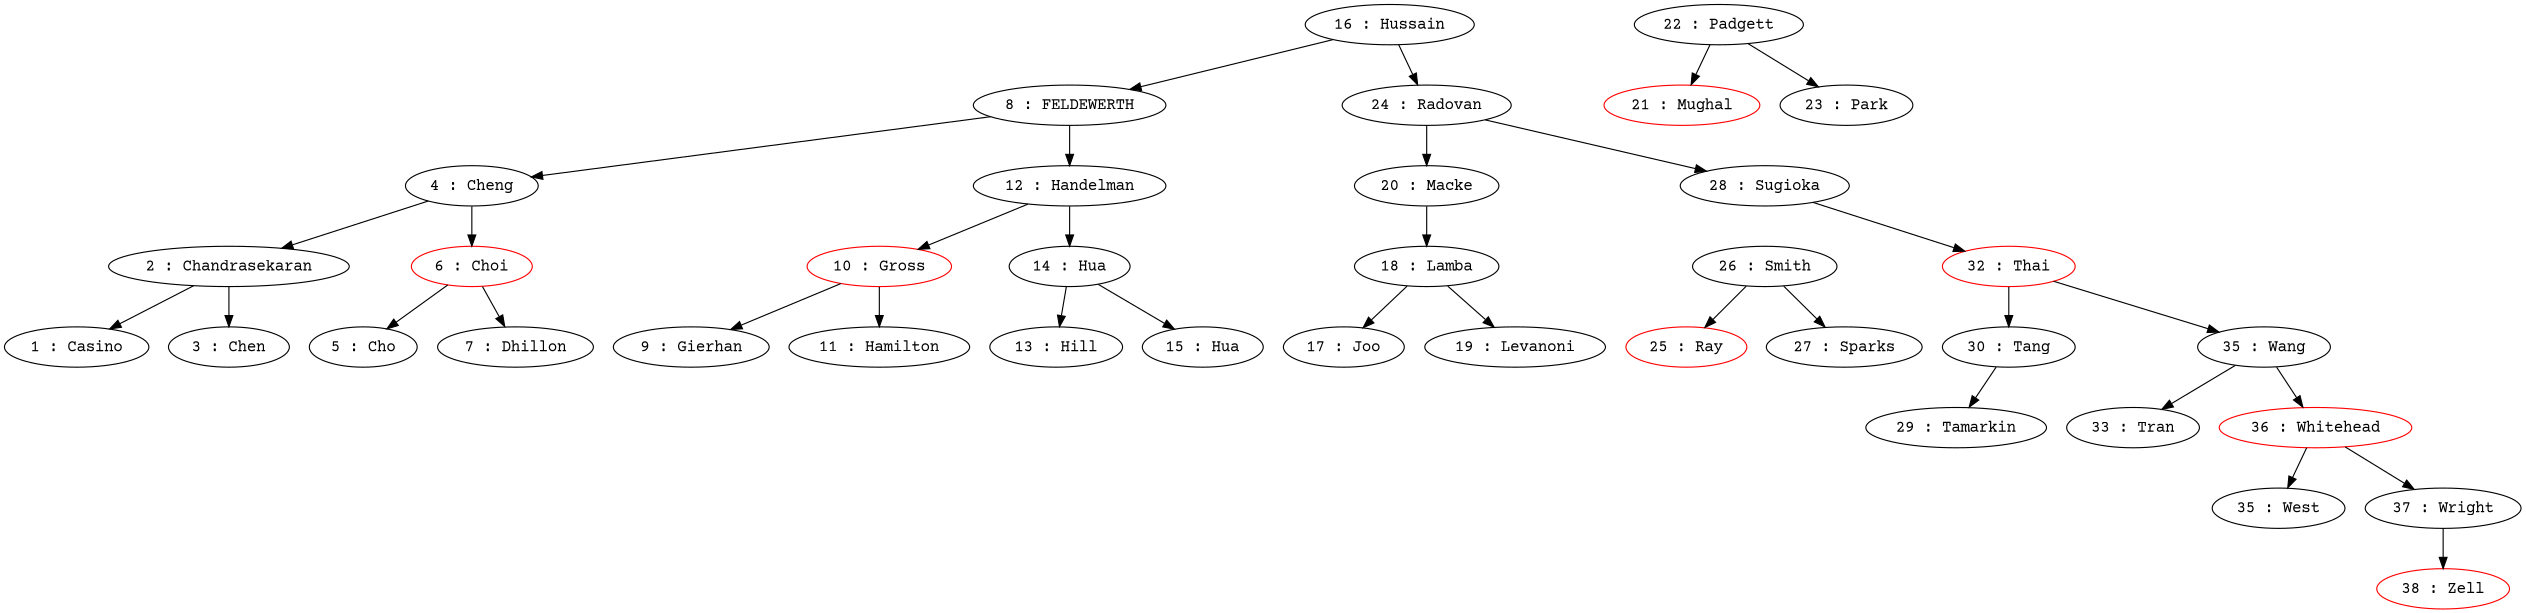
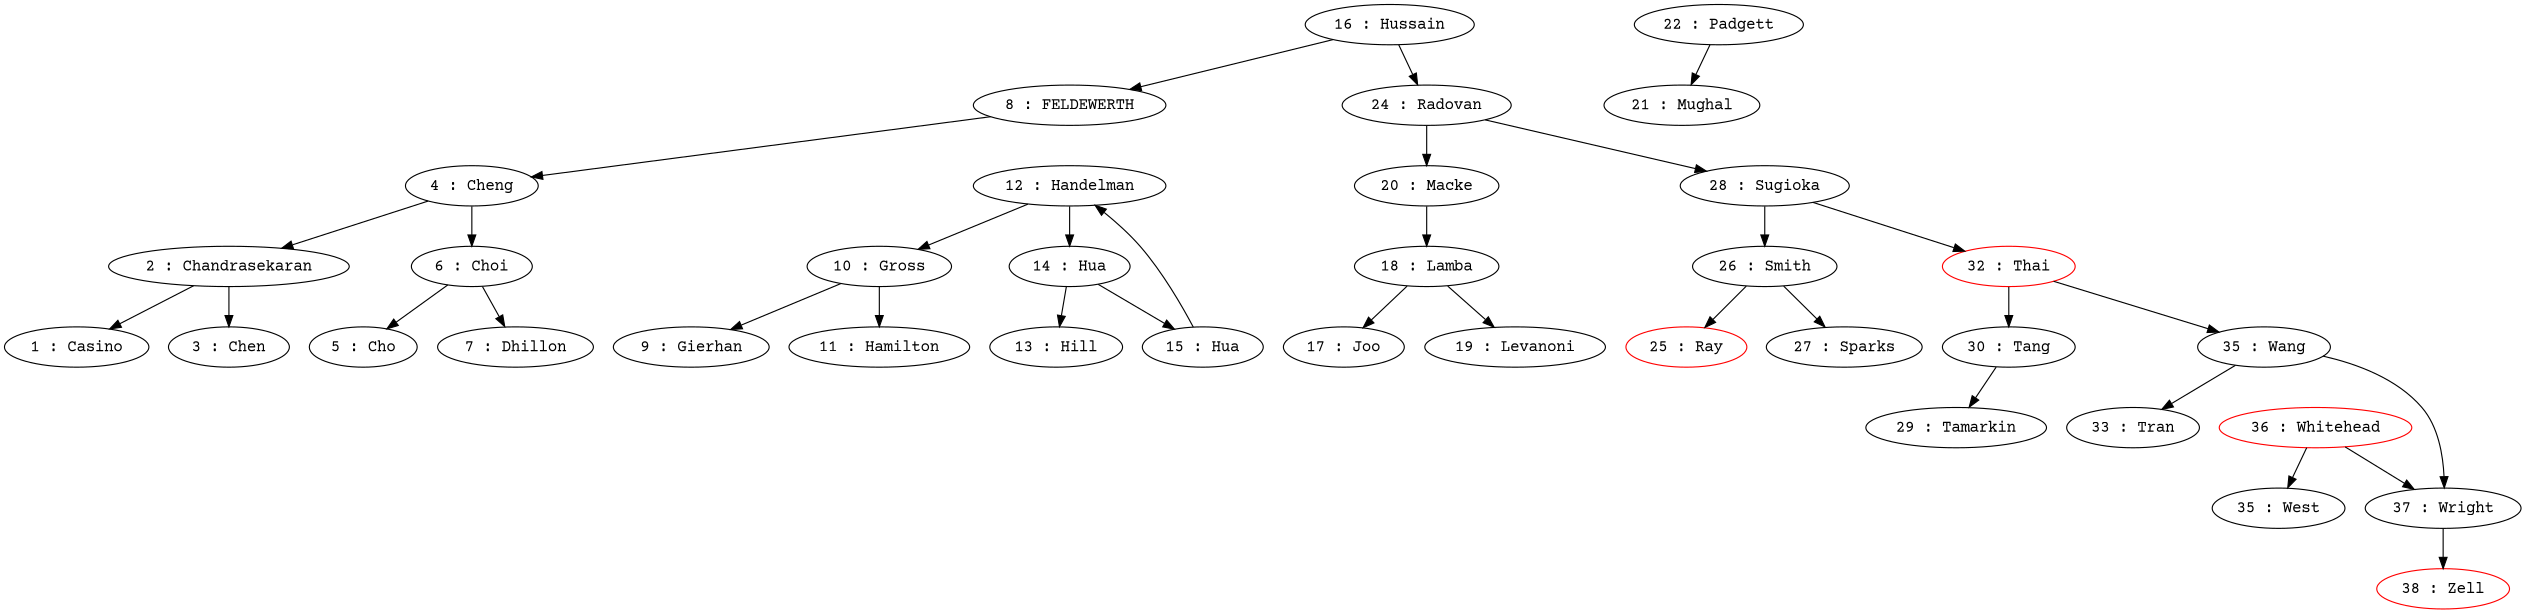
node "21 : Mughal": color red -> black
node "23 : Park": removed
edge "8 : FELDEWERTH" -> "12 : Handelman": now "15 : Hua" -> "12 : Handelman"
edge "28 : Sugioka" -> "26 : Smith": added
node "6 : Choi": color red -> black
node "10 : Gross": color red -> black
edge "35 : Wang" -> "36 : Whitehead": now "35 : Wang" -> "37 : Wright"
